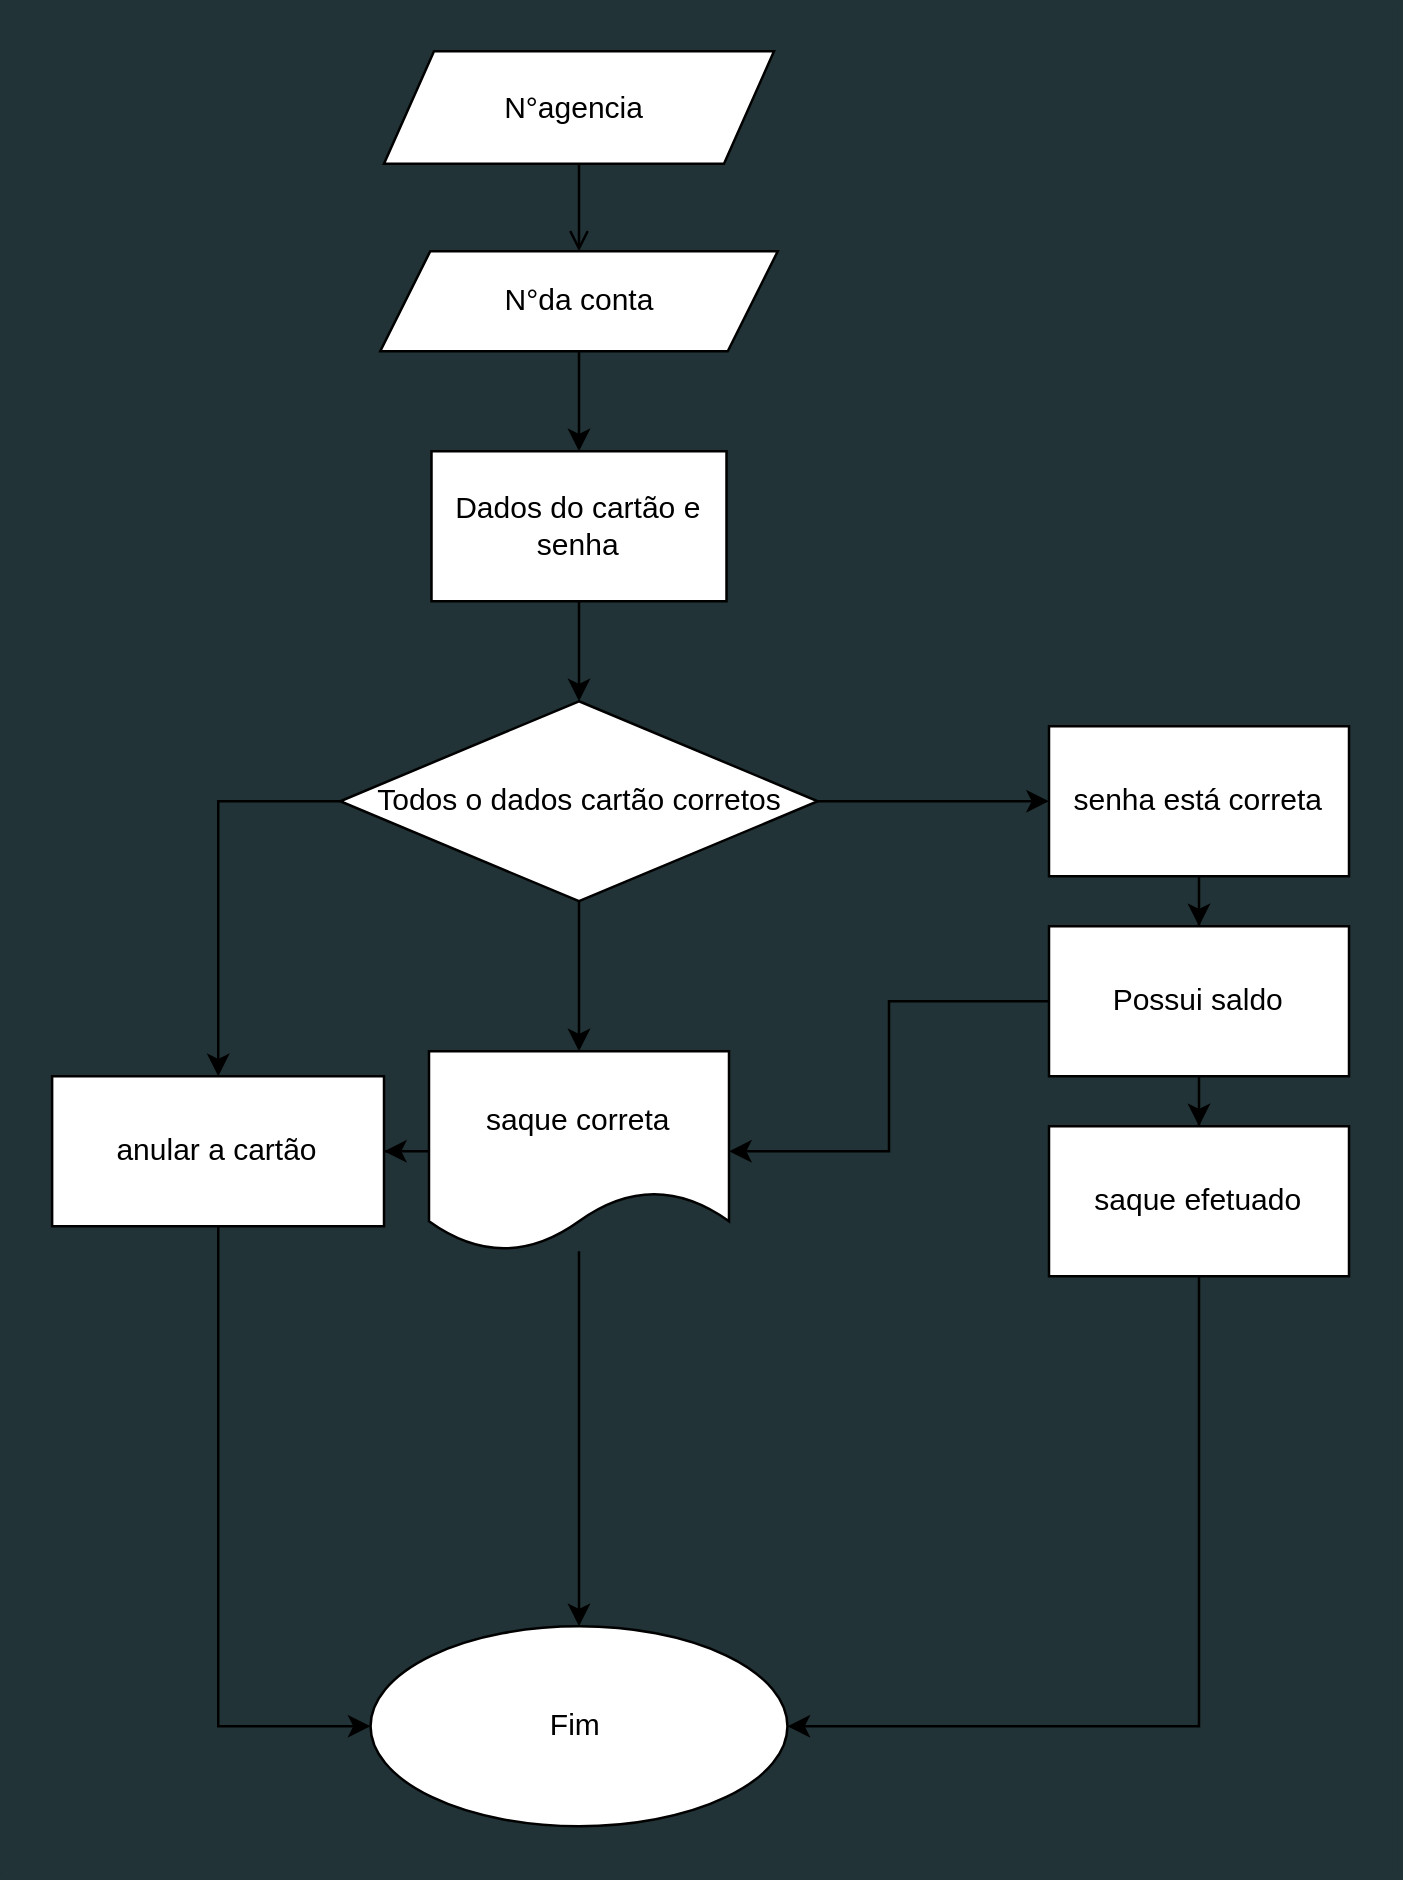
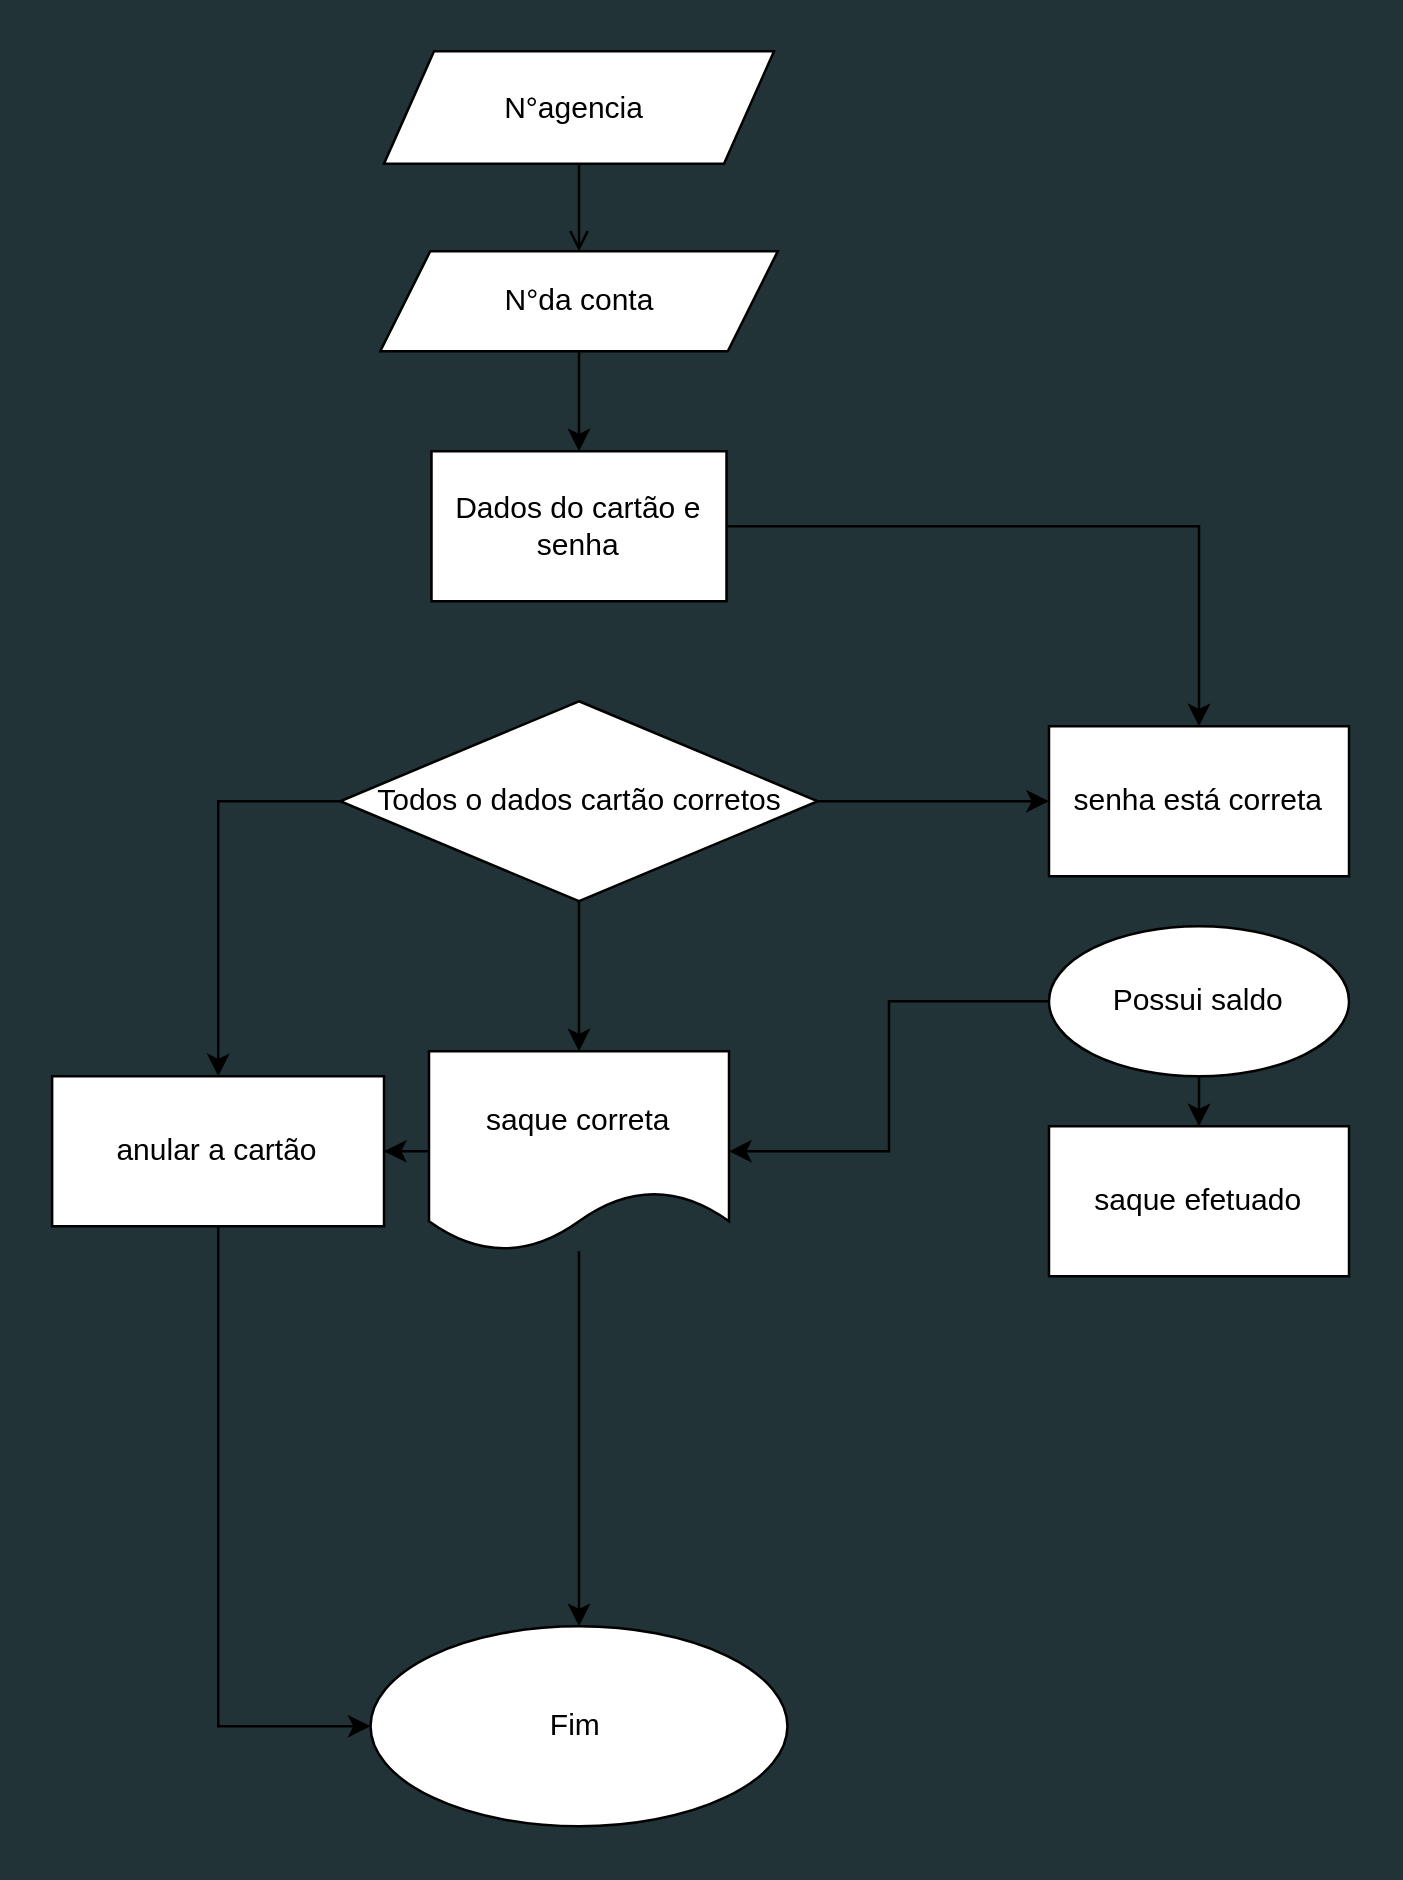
edge "Dados do cartão e senha" -> "Todos o dados cartão corretos": now "Dados do cartão e senha" -> "senha está correta"
edge "senha está correta" -> "Possui saldo": removed
node "Possui saldo": shape rectangle -> ellipse
edge "saque efetuado" -> "Fim": removed
